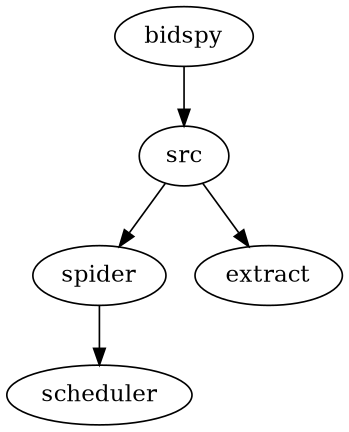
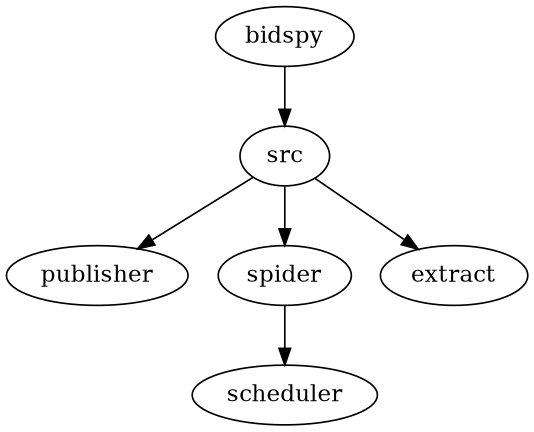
node "publisher": added
